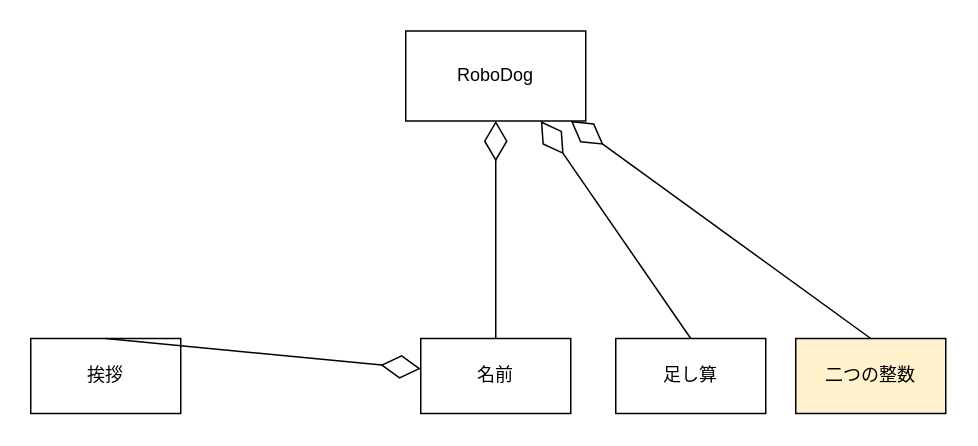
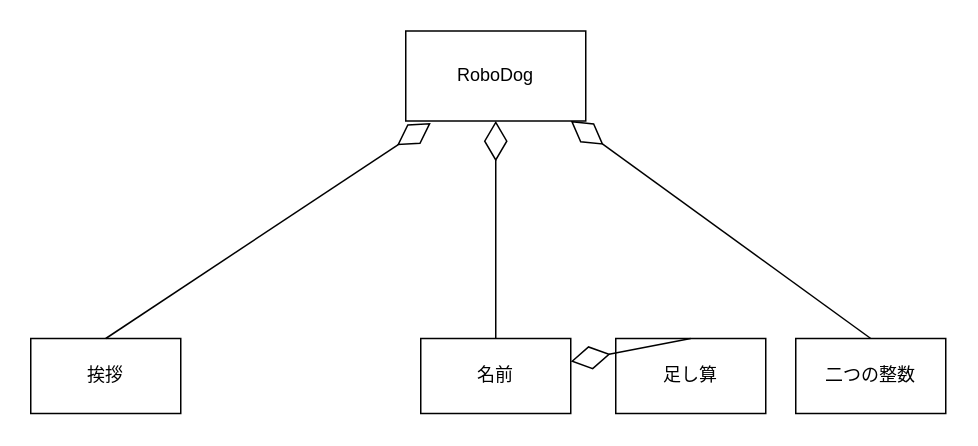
edge "足し算" -> "RoboDog": now "足し算" -> "名前"
edge "挨拶" -> "名前": now "挨拶" -> "RoboDog"
node "二つの整数": fillcolor #fff2cc -> #ffffff
